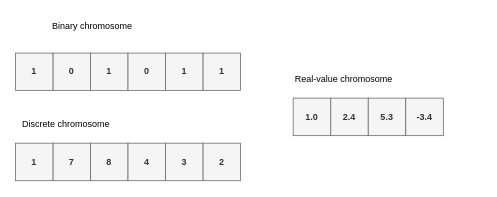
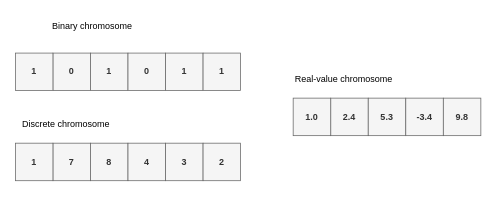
node "9.8": added
